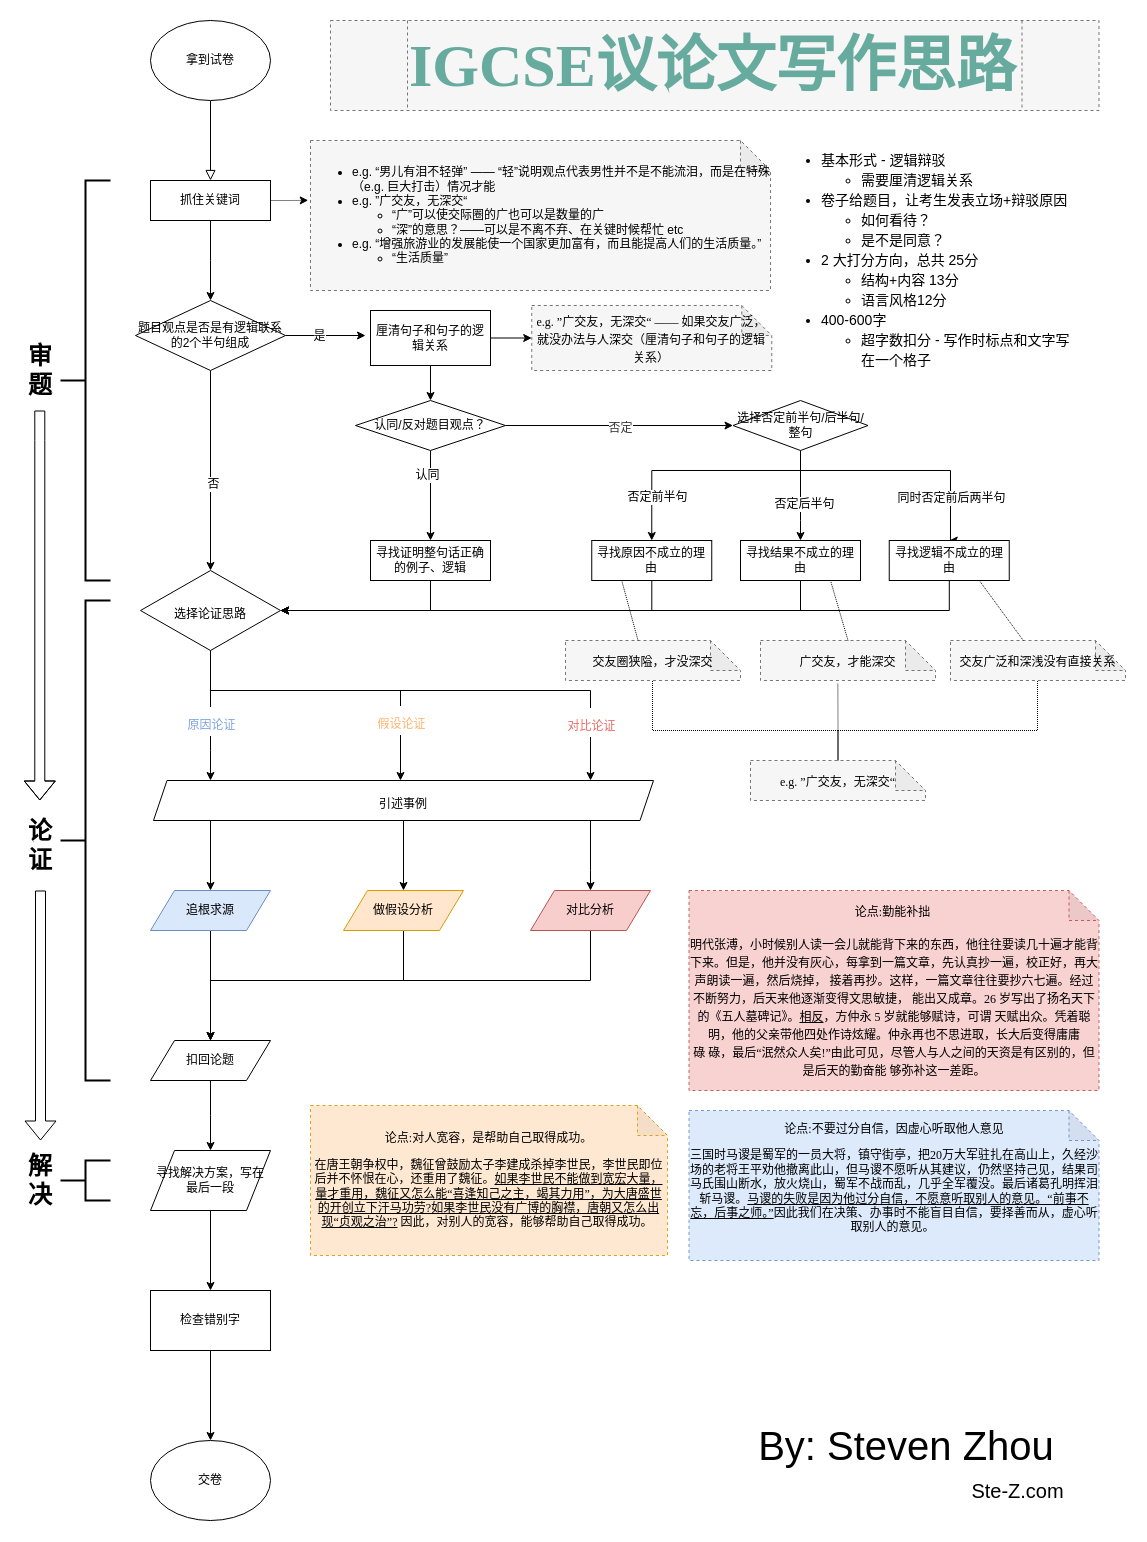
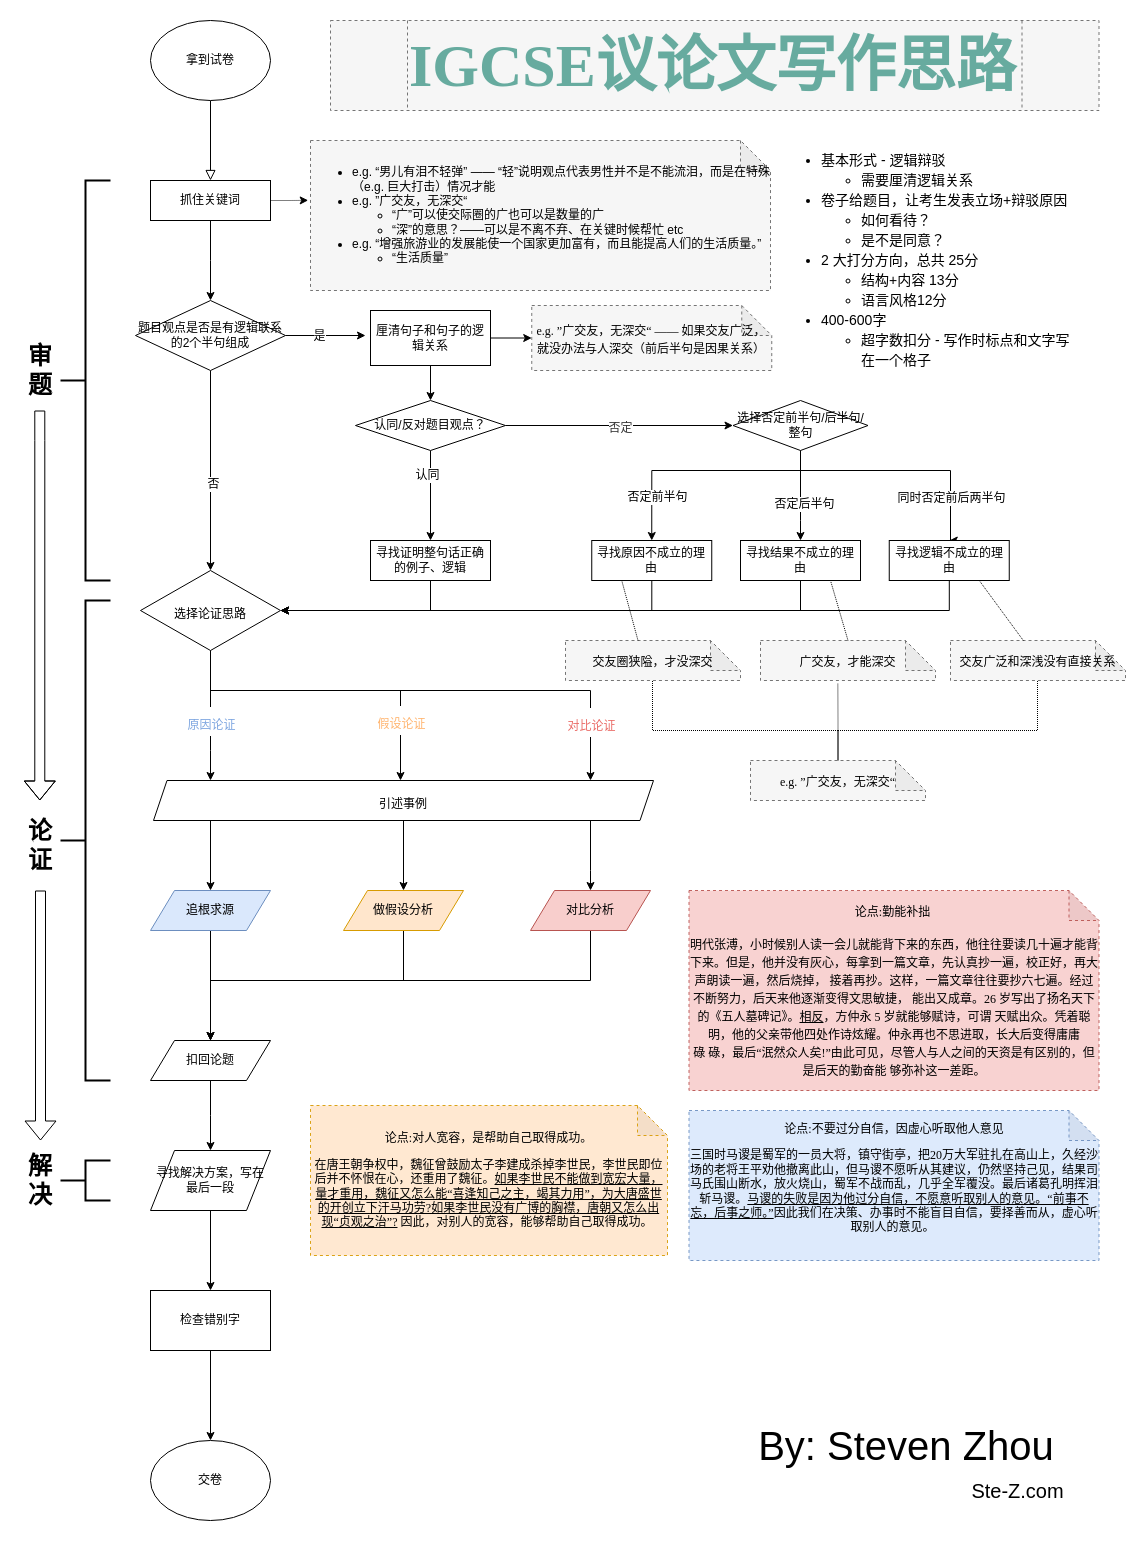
node "e.g. ”广交友，无深交“ —— 如果交友广泛，就没办法与人深交（厘清句子和句子的逻辑关系）": label "e.g. ”广交友，无深交“ —— 如果交友广泛，就没办法与人深交（厘清句子和句子的逻辑关系）" -> "e.g. ”广交友，无深交“ —— 如果交友广泛，就没办法与人深交（前后半句是因果关系）"
